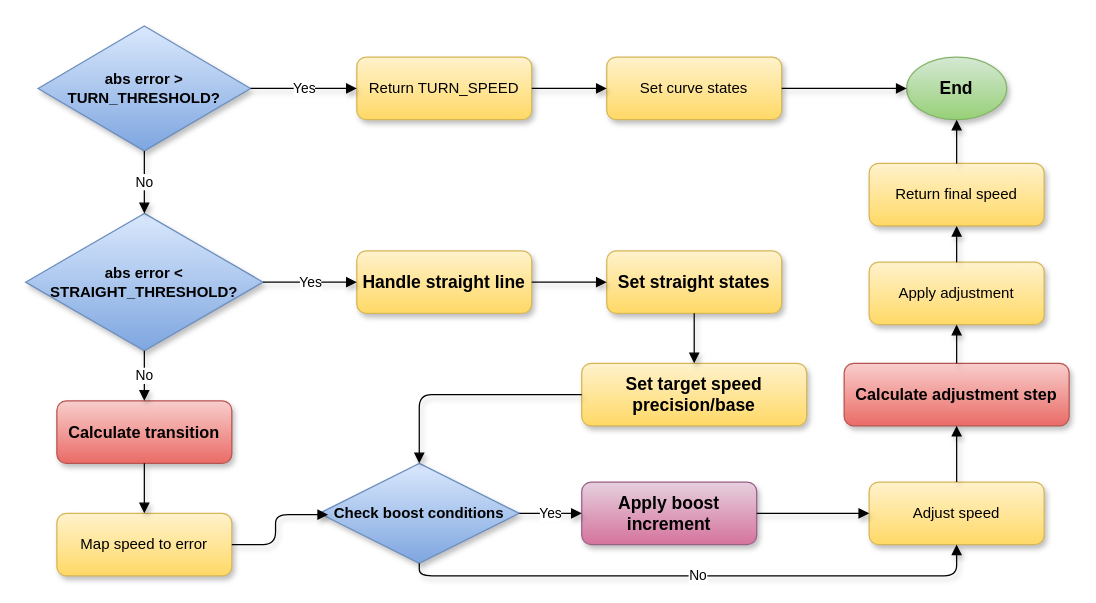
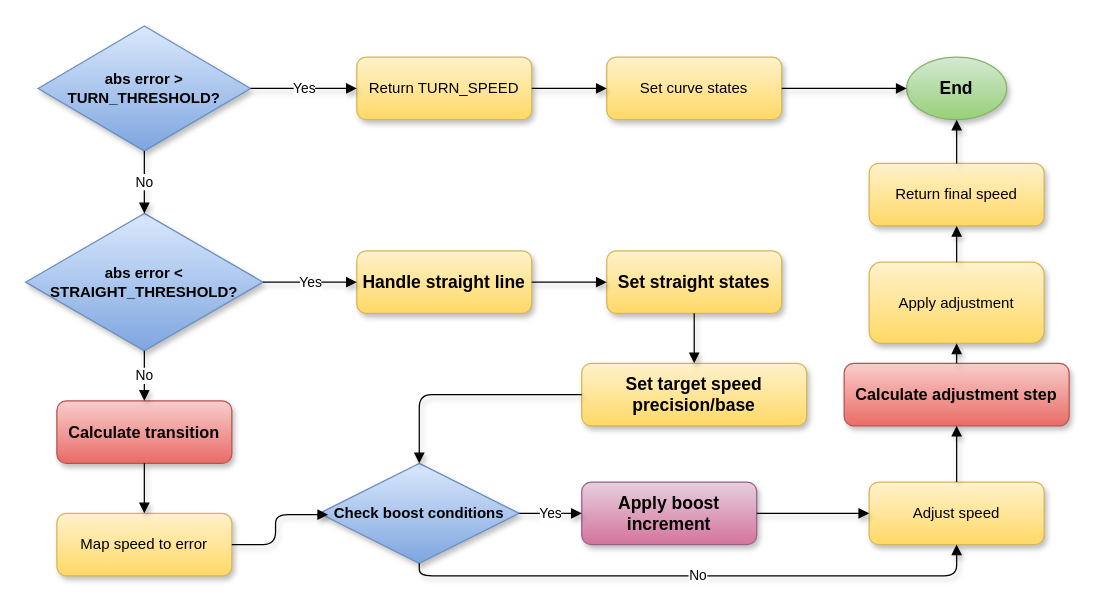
node "Apply adjustment": size 175x63 -> 175x81
